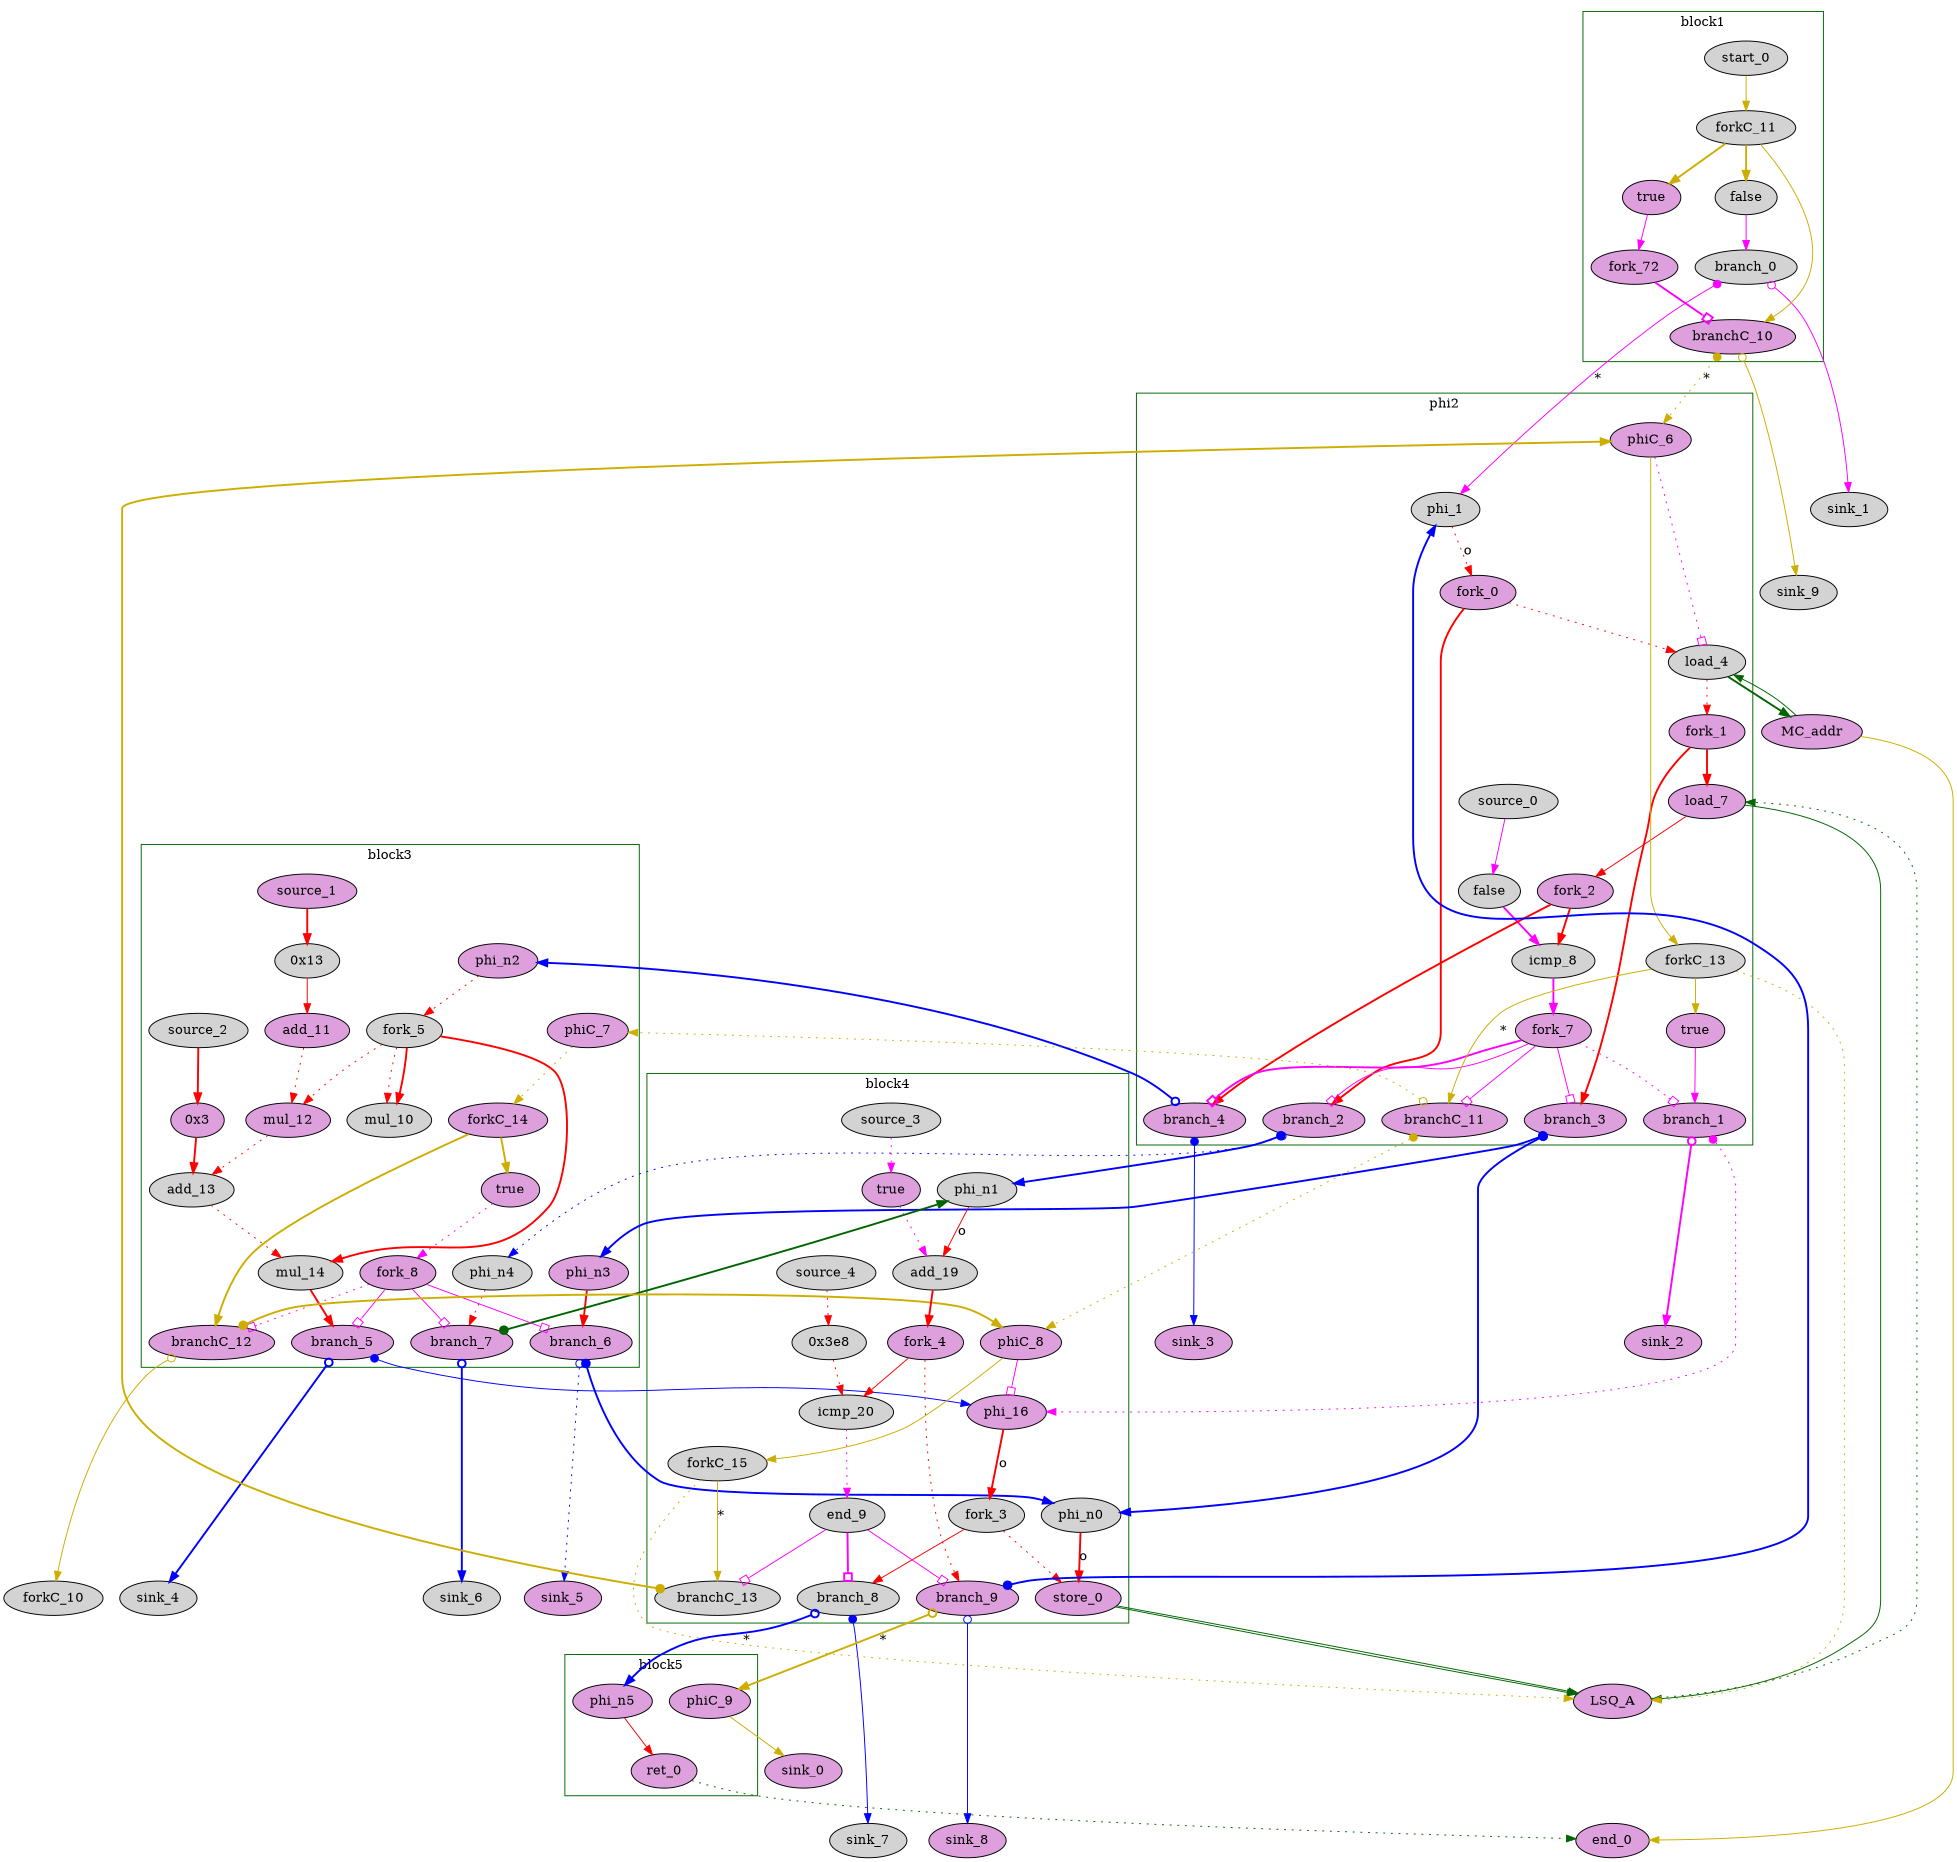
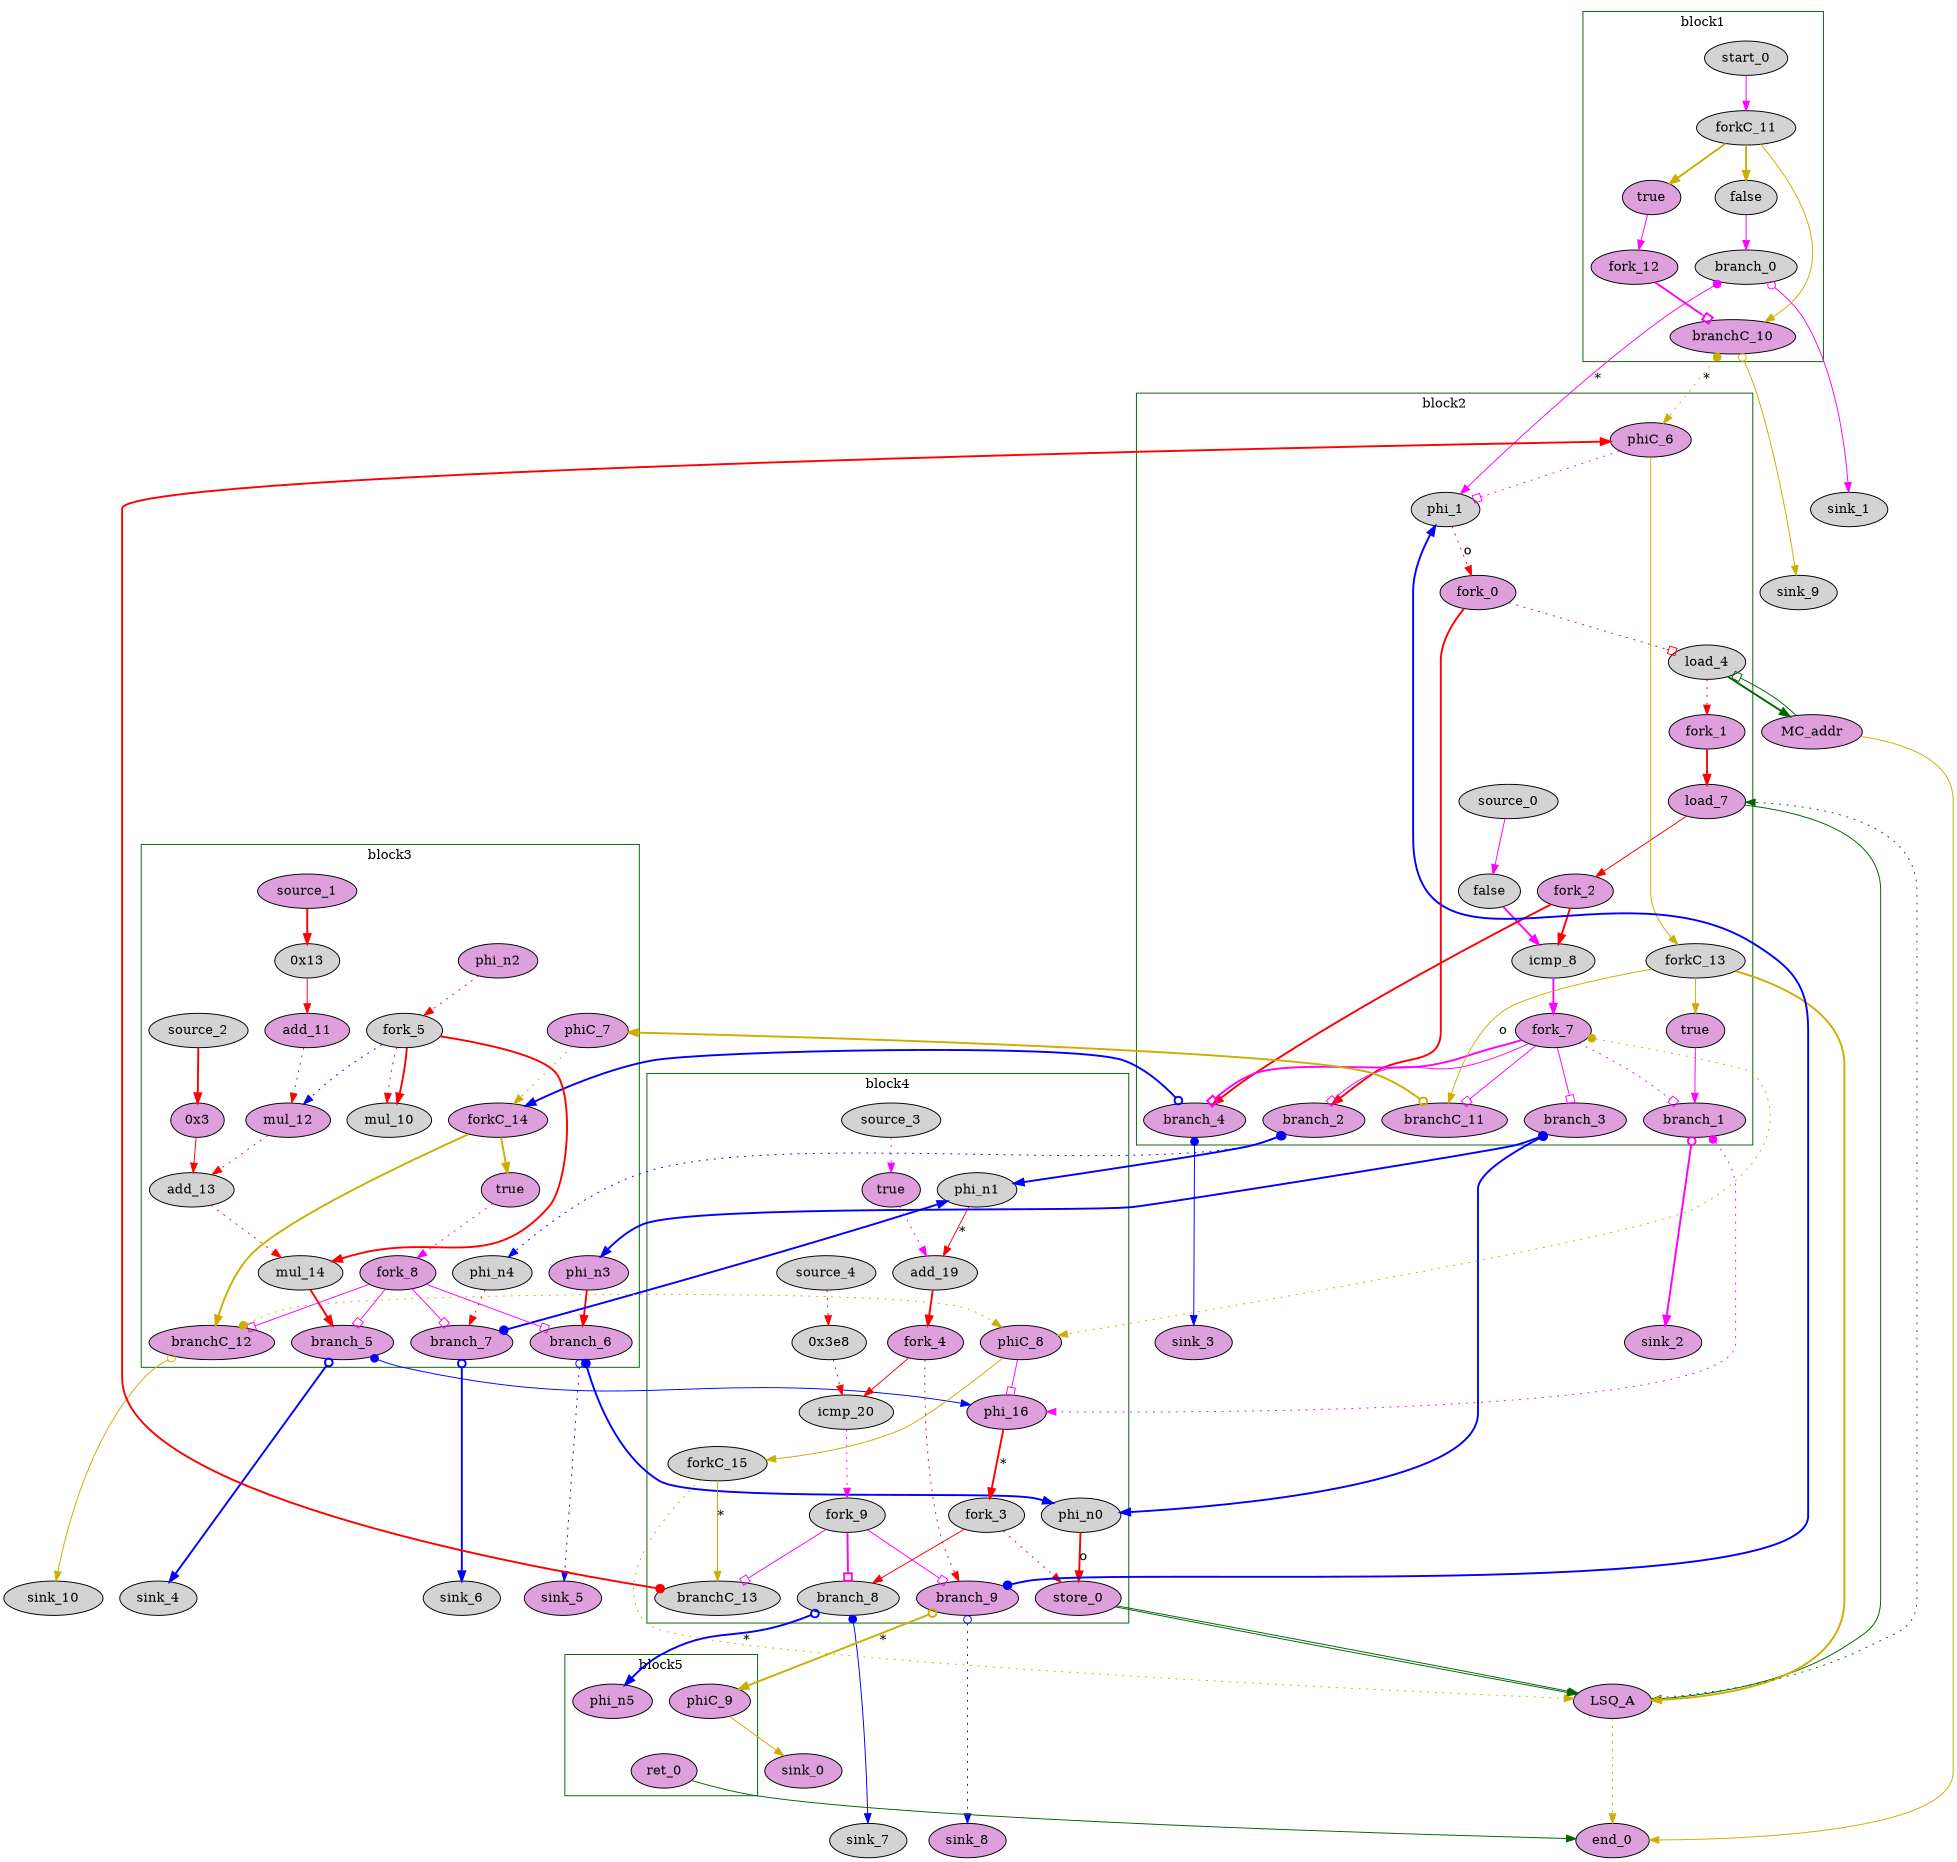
edge "start_0" -> "forkC_11": color gold3 -> magenta
node "fork_72": label "fork_72" -> "fork_12"
cluster "phi2": label "phi2" -> "block2"
edge "phiC_6" -- "branchC_13": color gold3 -> red
edge "phiC_6" -> "load_4": now "phiC_6" -> "phi_1"
edge "fork_0" -> "load_4": arrowhead normal -> obox
edge "MC_addr" -> "load_4": arrowhead normal -> obox
edge "fork_1" -> "branch_3": removed
edge "phi_n2" -- "branch_4": now "forkC_14" -- "branch_4"
edge "forkC_13" -> "branchC_11": label "*" -> "o"
edge "phiC_7" -- "branchC_11": style dotted -> bold
edge "fork_5" -> "mul_12": color red -> blue
edge "0x3" -> "add_13": style bold -> solid
edge "phi_n1" -> "add_19": label "o" -> "*"
edge "branchC_11" -- "phiC_8": now "fork_7" -- "phiC_8"
edge "phi_n1" -- "branch_7": color darkgreen -> blue
edge "branchC_12" -- "phiC_8": style bold -> dotted
edge "fork_8" -> "branchC_12": style dotted -> solid
edge "forkC_13" -> "LSQ_A": style dotted -> bold
edge "phi_16" -> "fork_3": label "o" -> "*"
node "end_9": label "end_9" -> "fork_9"
node "forkC_10": label "forkC_10" -> "sink_10"
edge "branch_9" -- "sink_8": style solid -> dotted
edge "phi_n5" -> "ret_0": removed
edge "LSQ_A" -> "end_0": added
edge "ret_0" -> "end_0": style dotted -> solid
